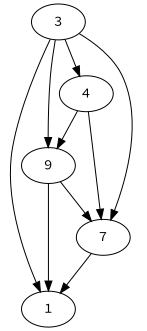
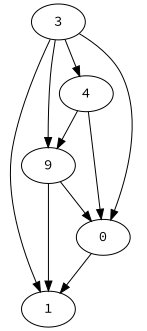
node "7": label "7" -> "0"
